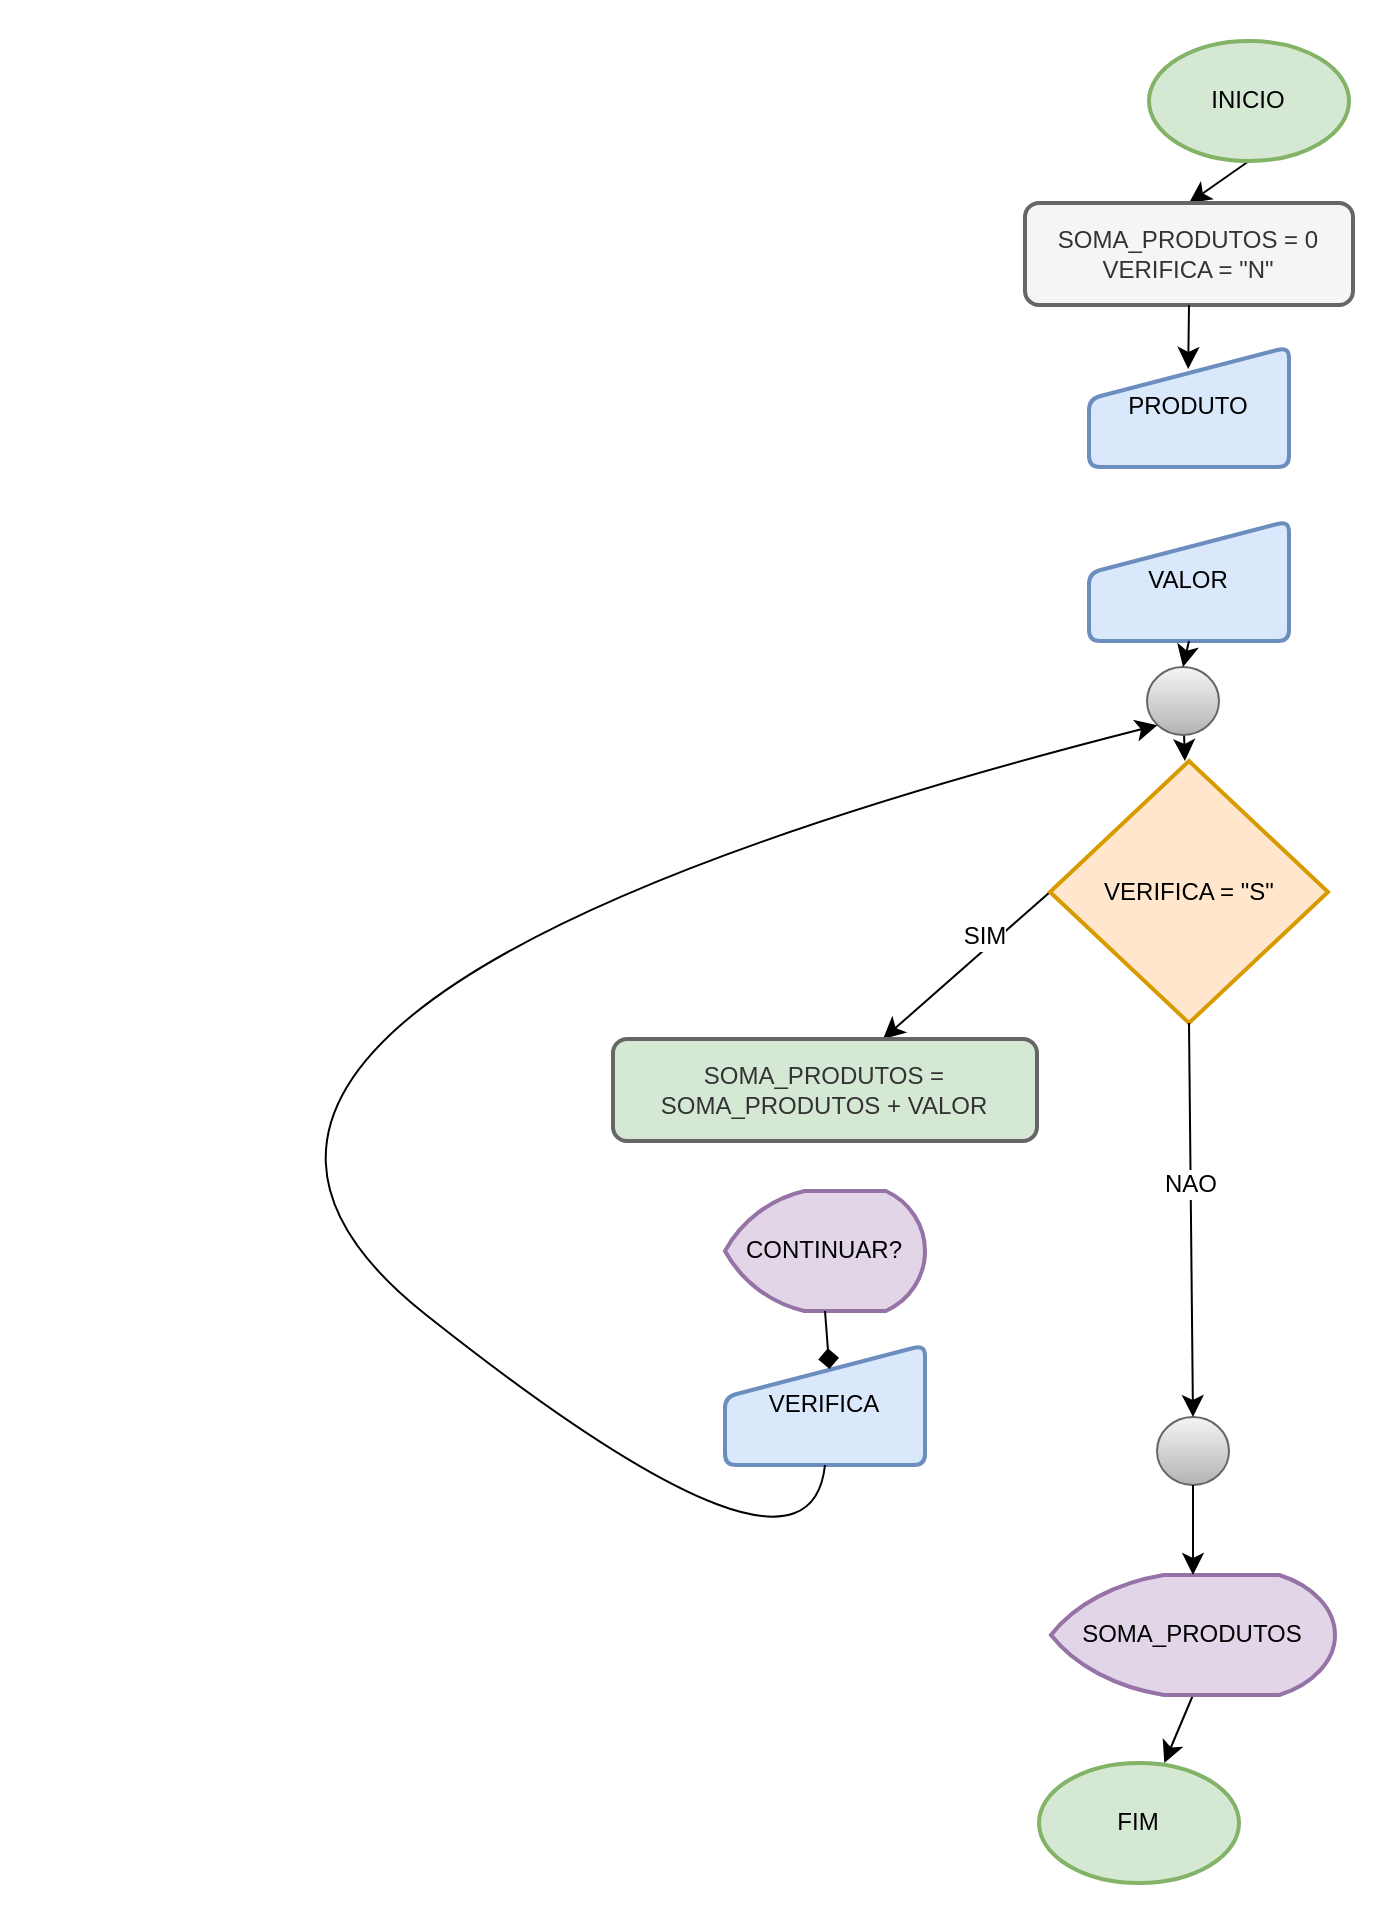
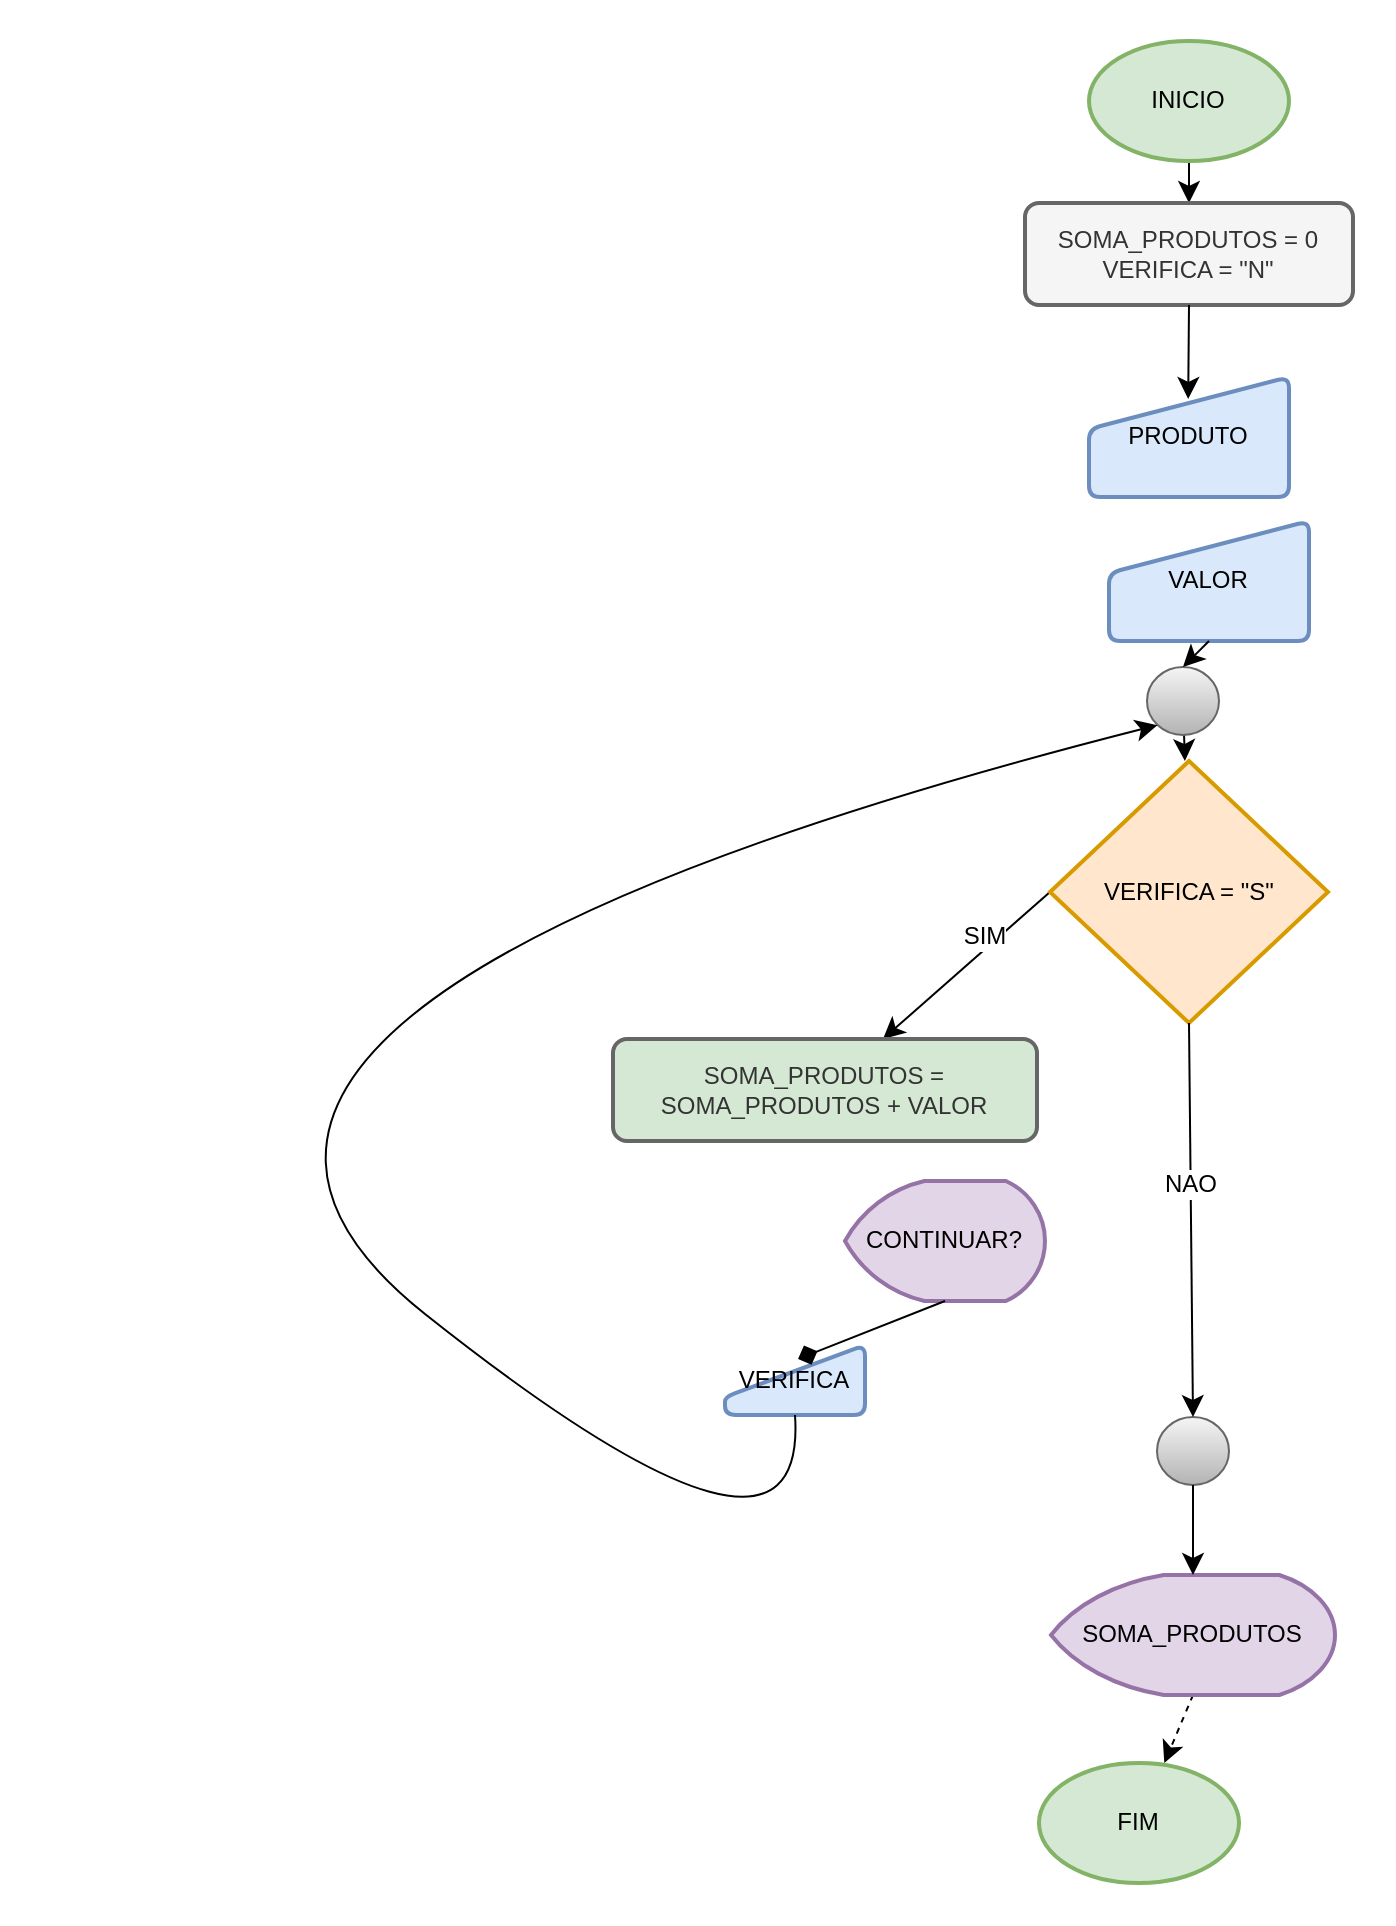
node "INICIO": moved (1249, 101) -> (1189, 101)
node "PRODUTO": moved (1189, 407) -> (1189, 437)
node "VALOR": moved (1189, 581) -> (1209, 581)
node "CONTINUAR?": moved (825, 1251) -> (945, 1241)
node "VERIFICA": size 200x120 -> 140x70
edge "SOMA_PRODUTOS" -> "FIM": style solid -> dashed
